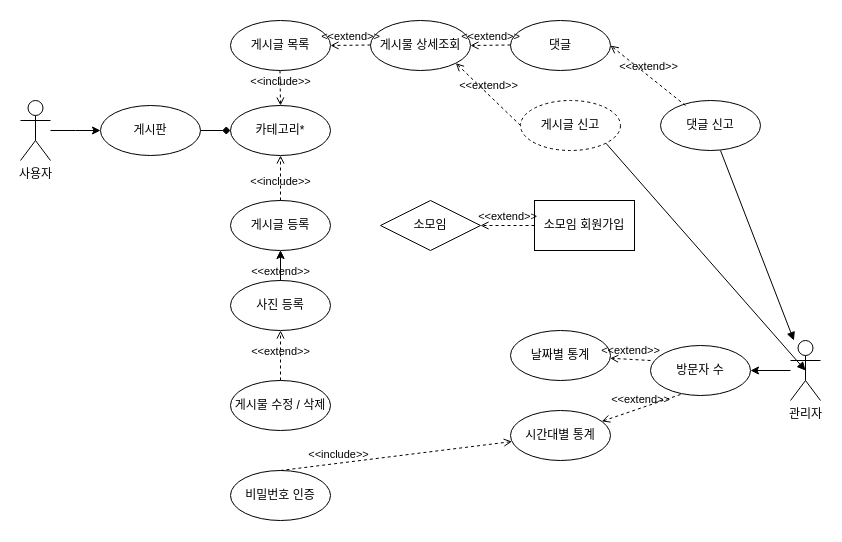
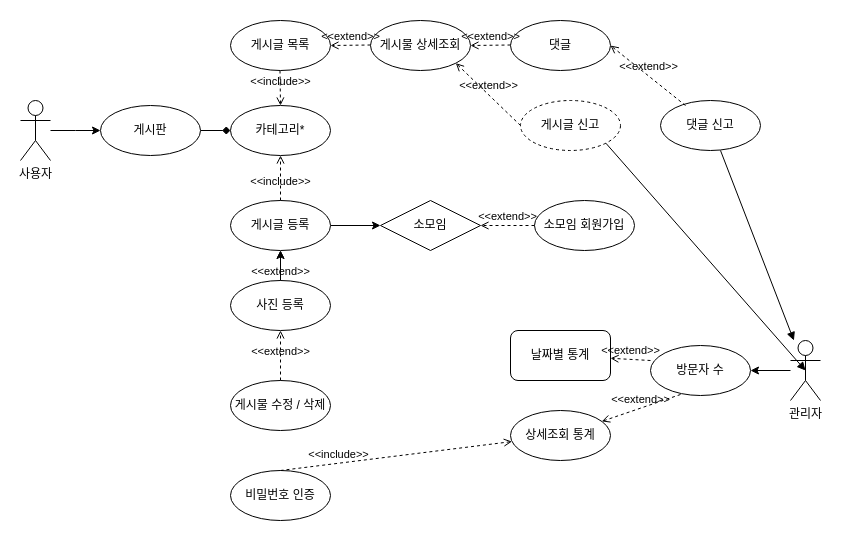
edge "게시글 등록" -> "소모임": added
node "소모임 회원가입": shape rectangle -> ellipse
node "날짜별 통계": shape ellipse -> rounded rectangle
node "시간대별 통계": label "시간대별 통계" -> "상세조회 통계"
